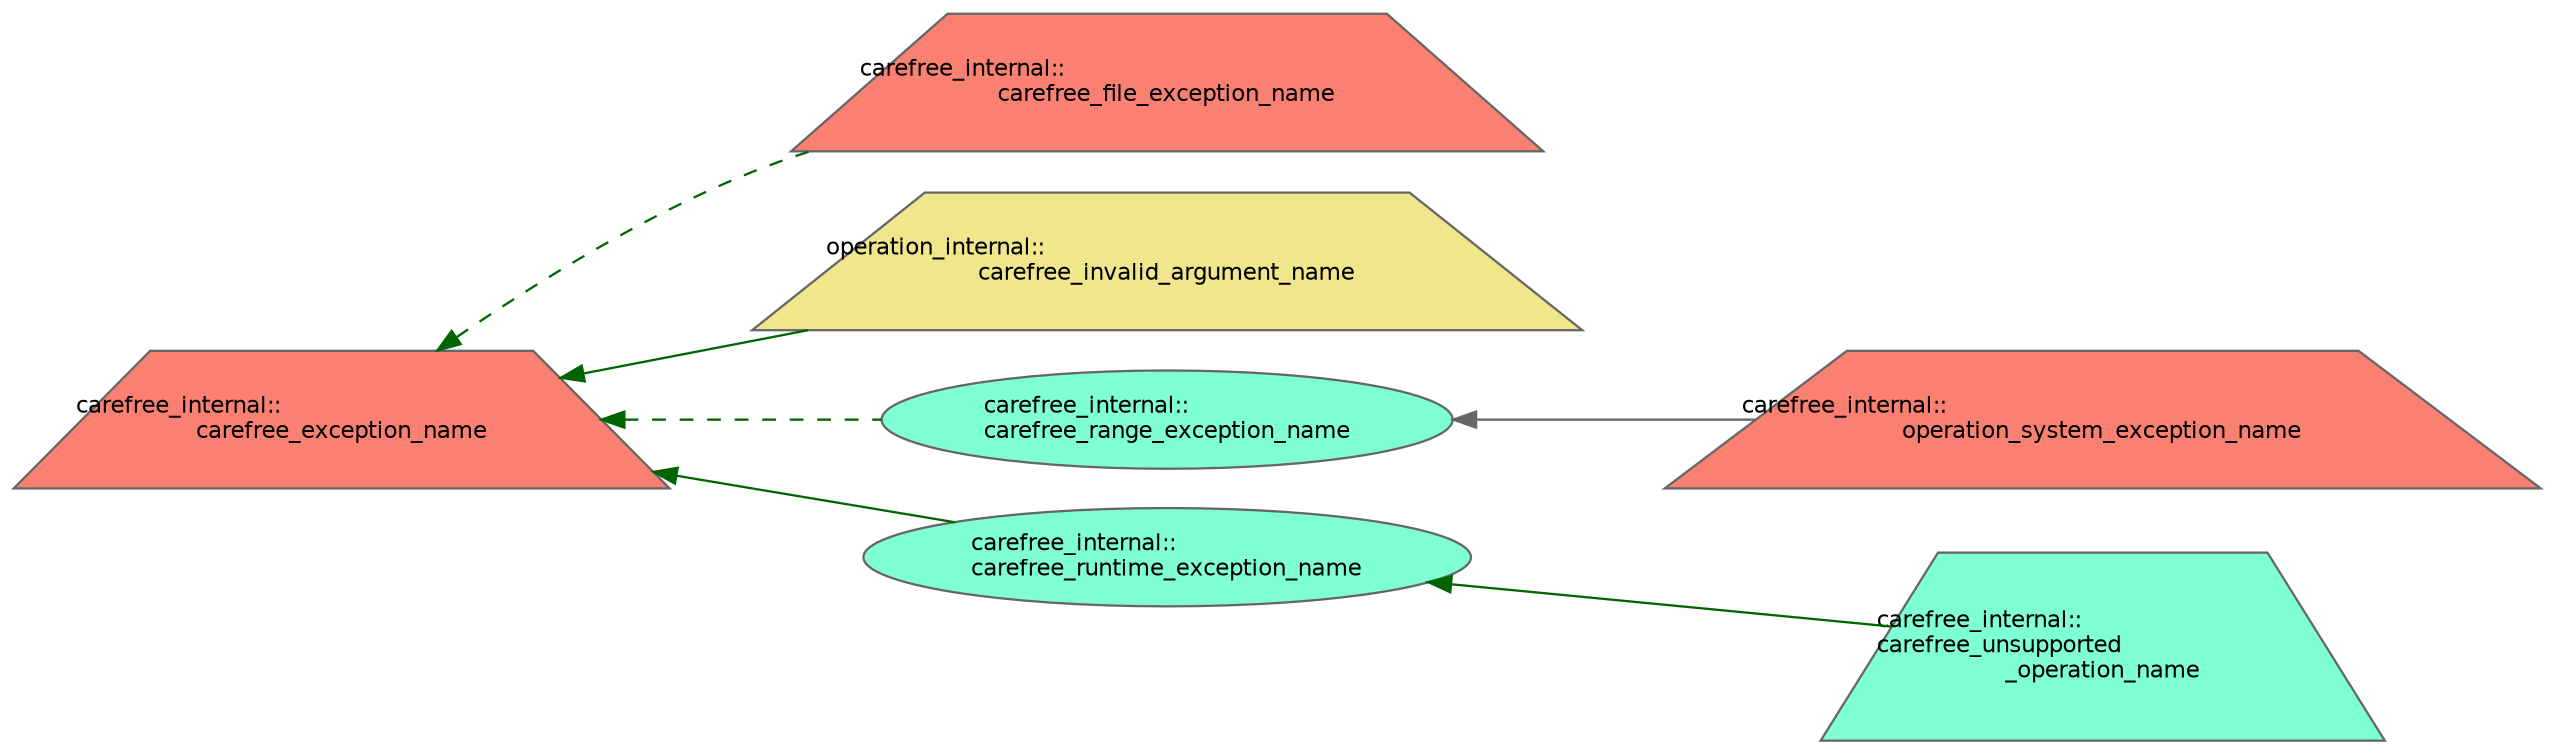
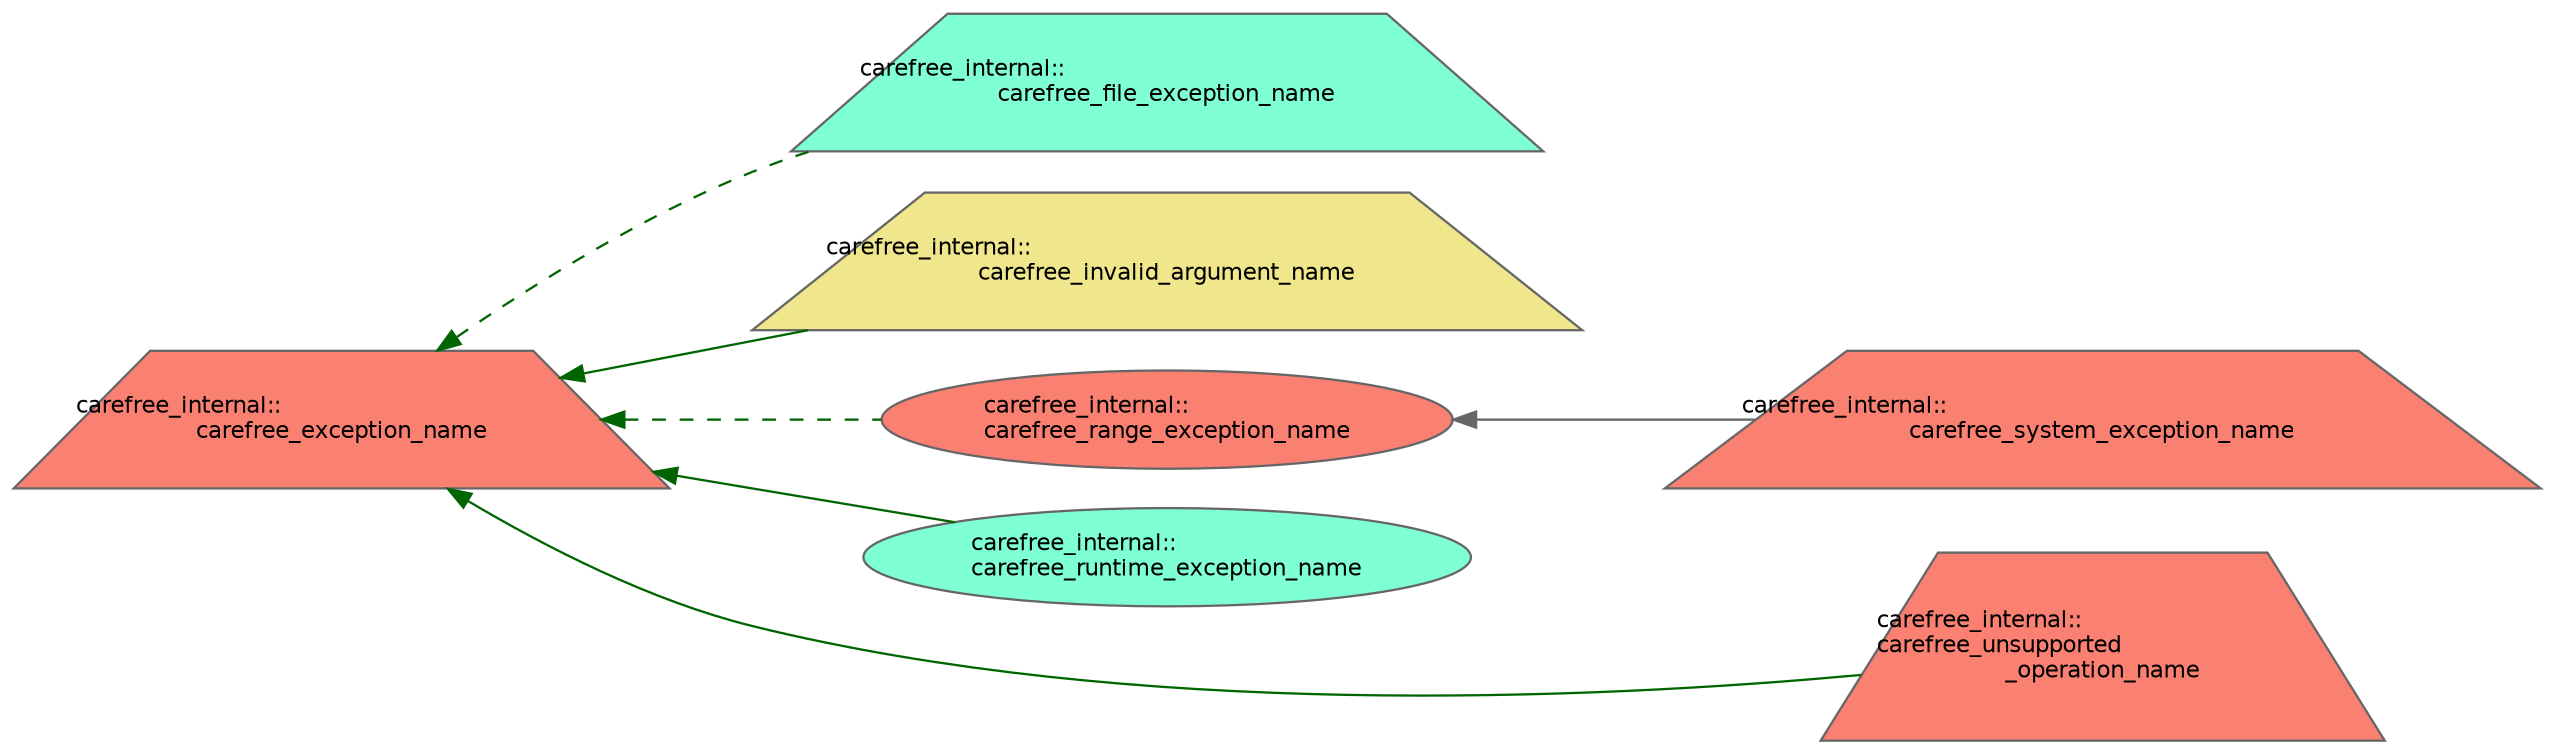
node "carefree_internal:: carefree_file_exception_name": fillcolor salmon -> aquamarine
node "operation_internal:: carefree_invalid_argument_name": label "operation_internal:: carefree_invalid_argument_name" -> "carefree_internal:: carefree_invalid_argument_name"
node "carefree_internal:: carefree_range_exception_name": fillcolor aquamarine -> salmon
node "carefree_internal:: operation_system_exception_name": label "carefree_internal:: operation_system_exception_name" -> "carefree_internal:: carefree_system_exception_name"
edge "carefree_internal:: carefree_unsupported _operation_name" -> "carefree_internal:: carefree_runtime_exception_name": now "carefree_internal:: carefree_unsupported _operation_name" -> "carefree_internal:: carefree_exception_name"
node "carefree_internal:: carefree_unsupported _operation_name": fillcolor aquamarine -> salmon
